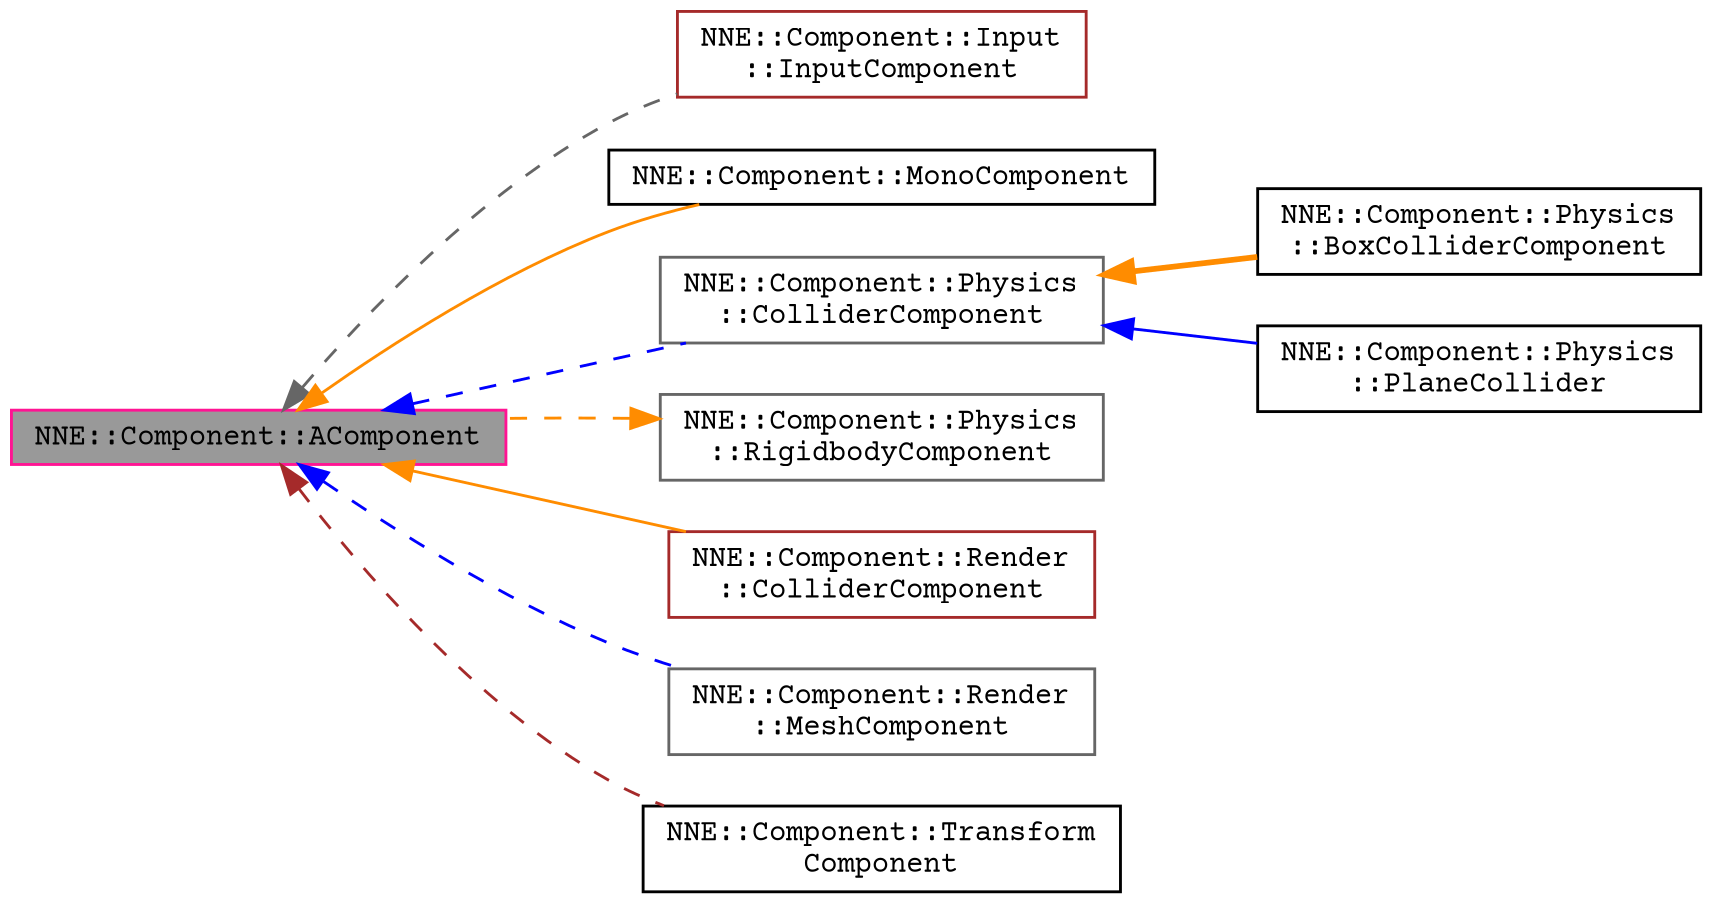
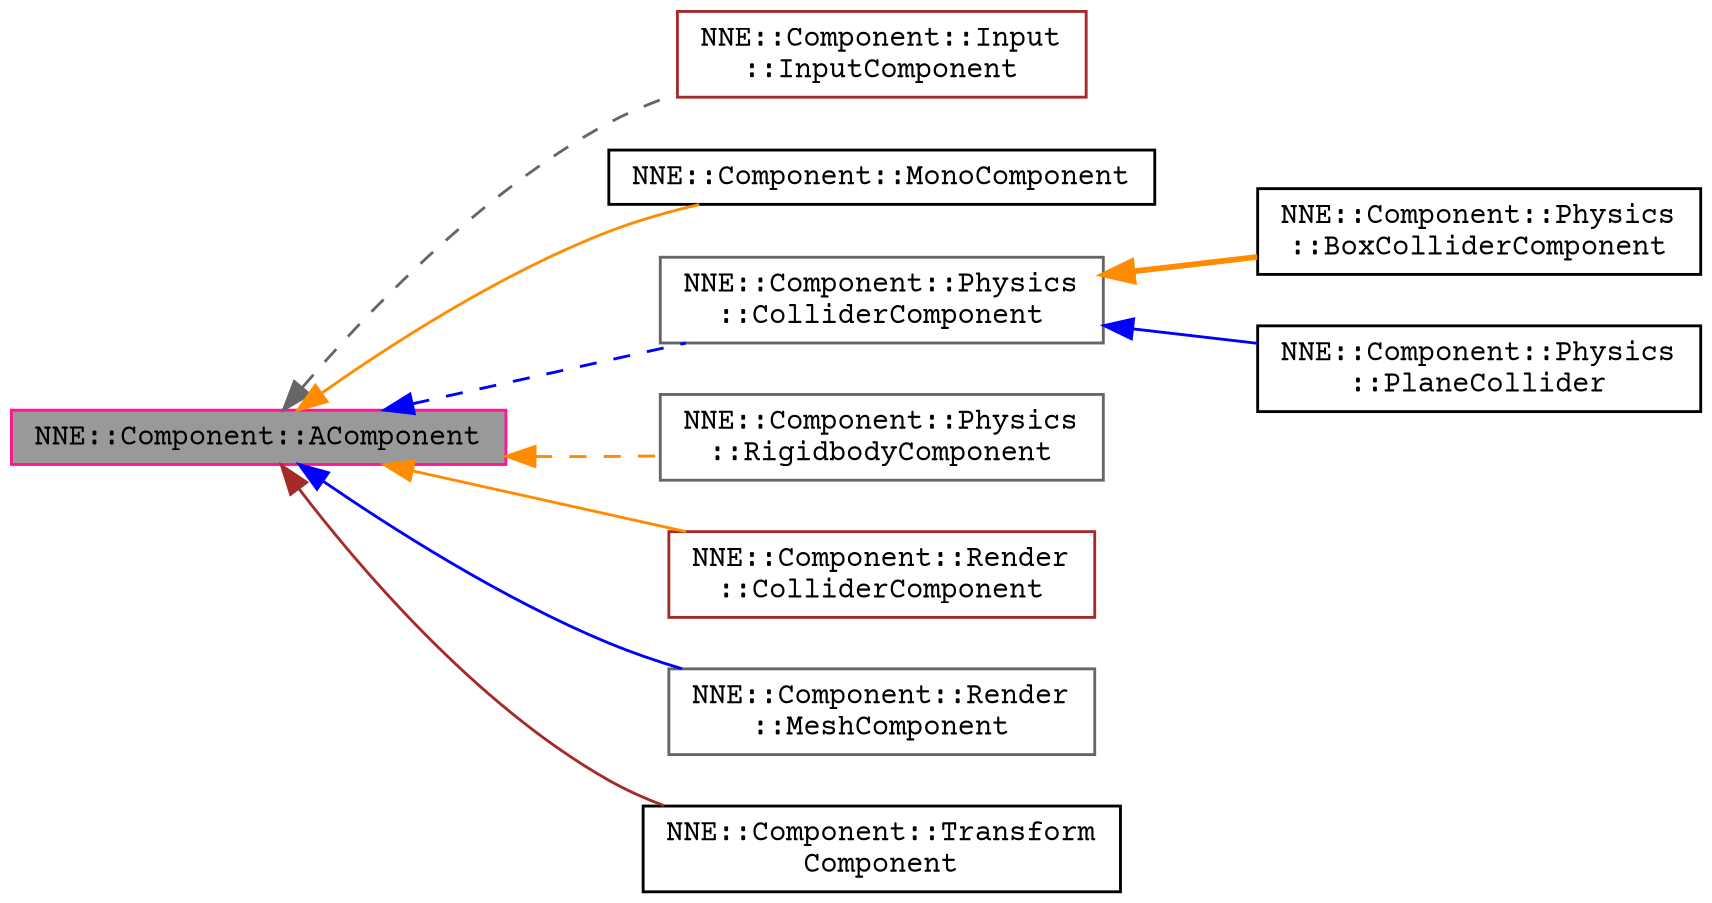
edge "NNE::Component::AComponent" -> "NNE::Component::Physics ::RigidbodyComponent": reversed
edge "NNE::Component::Render ::MeshComponent" -> "NNE::Component::AComponent": style dashed -> solid
edge "NNE::Component::Transform Component" -> "NNE::Component::AComponent": style dashed -> solid
